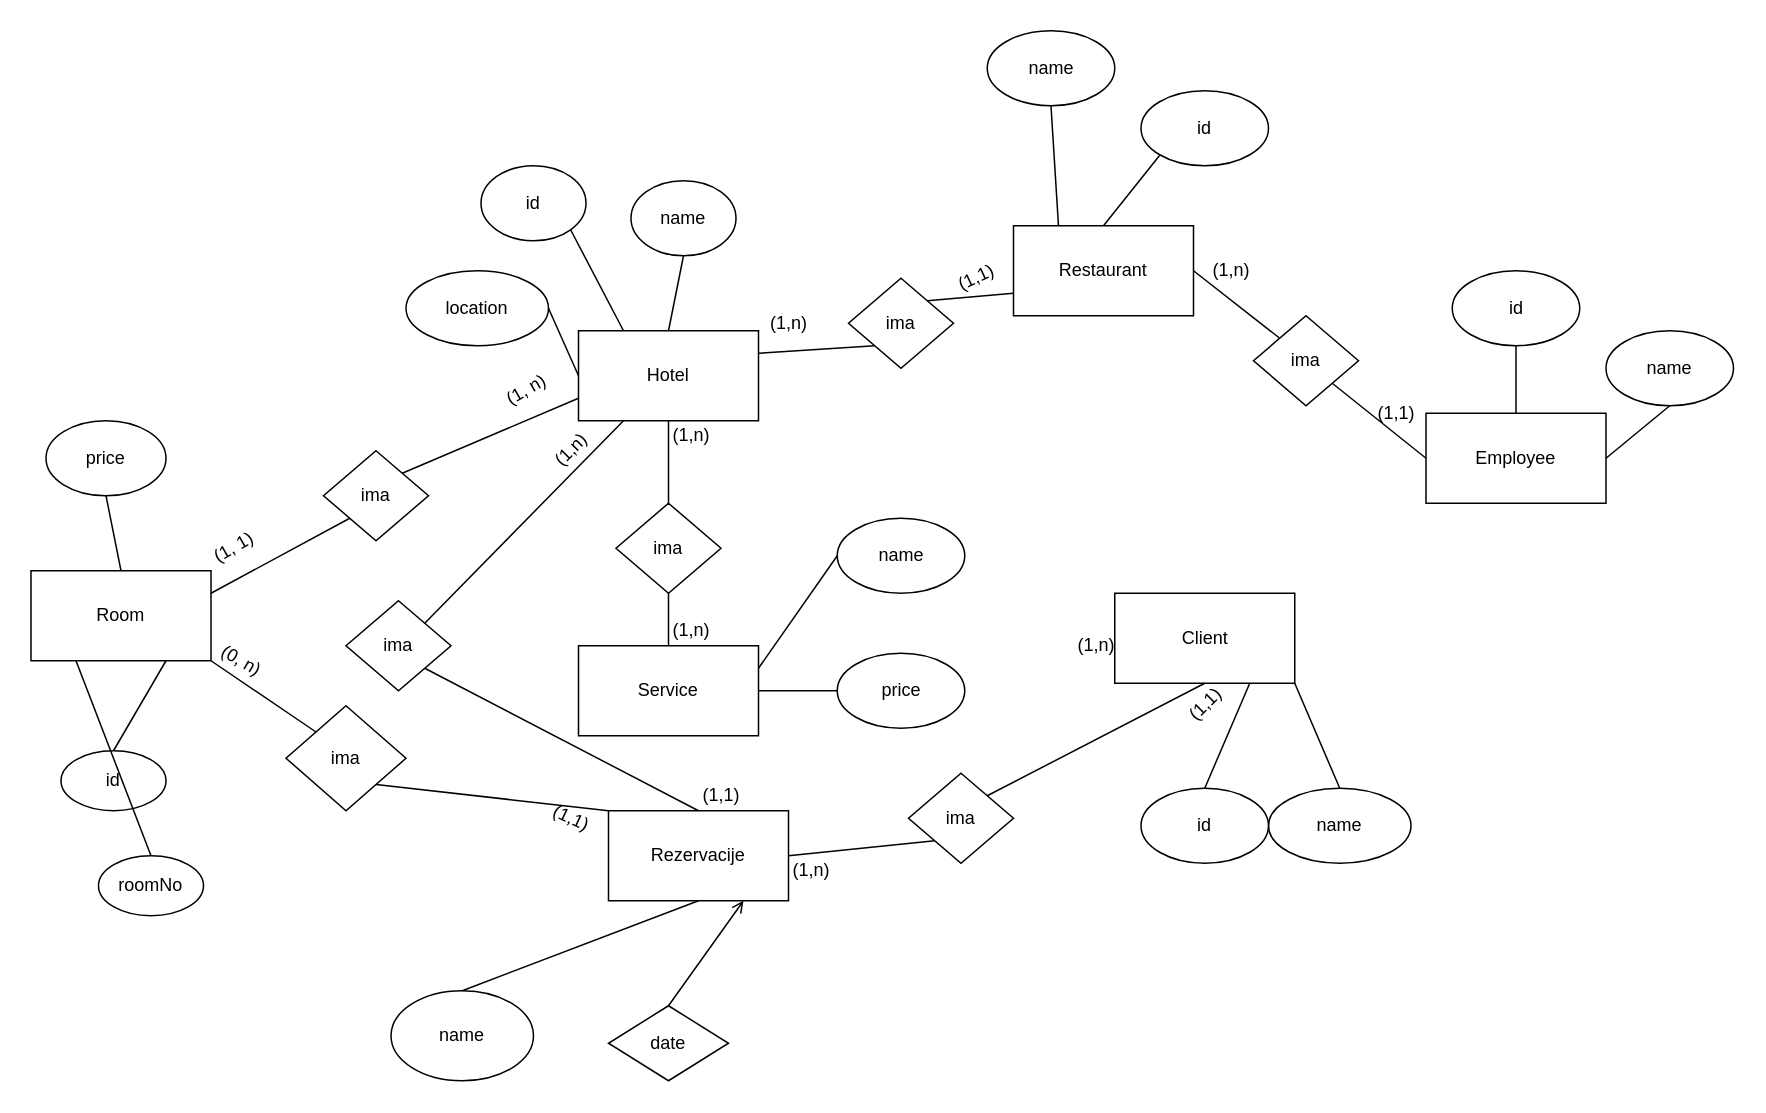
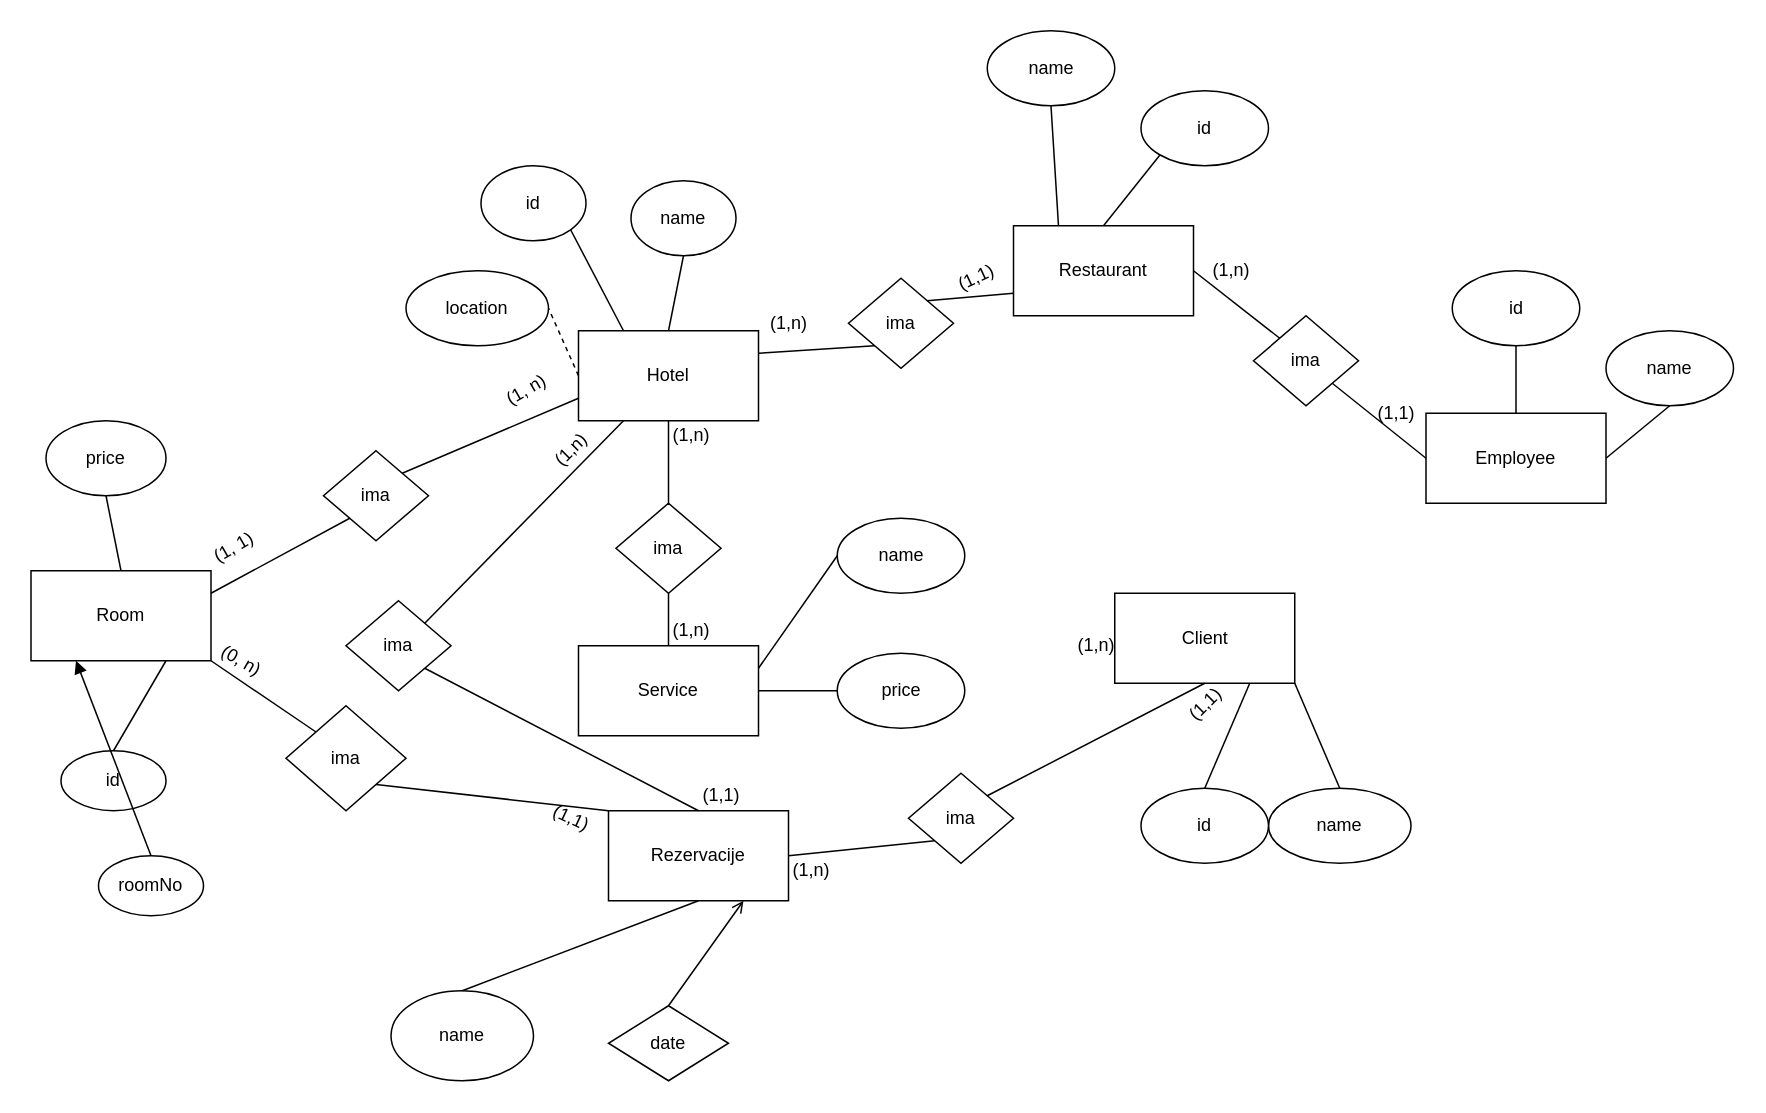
edge "location" -- "Hotel": style solid -> dashed
edge "Room" -- "roomNo": arrowhead none -> block
